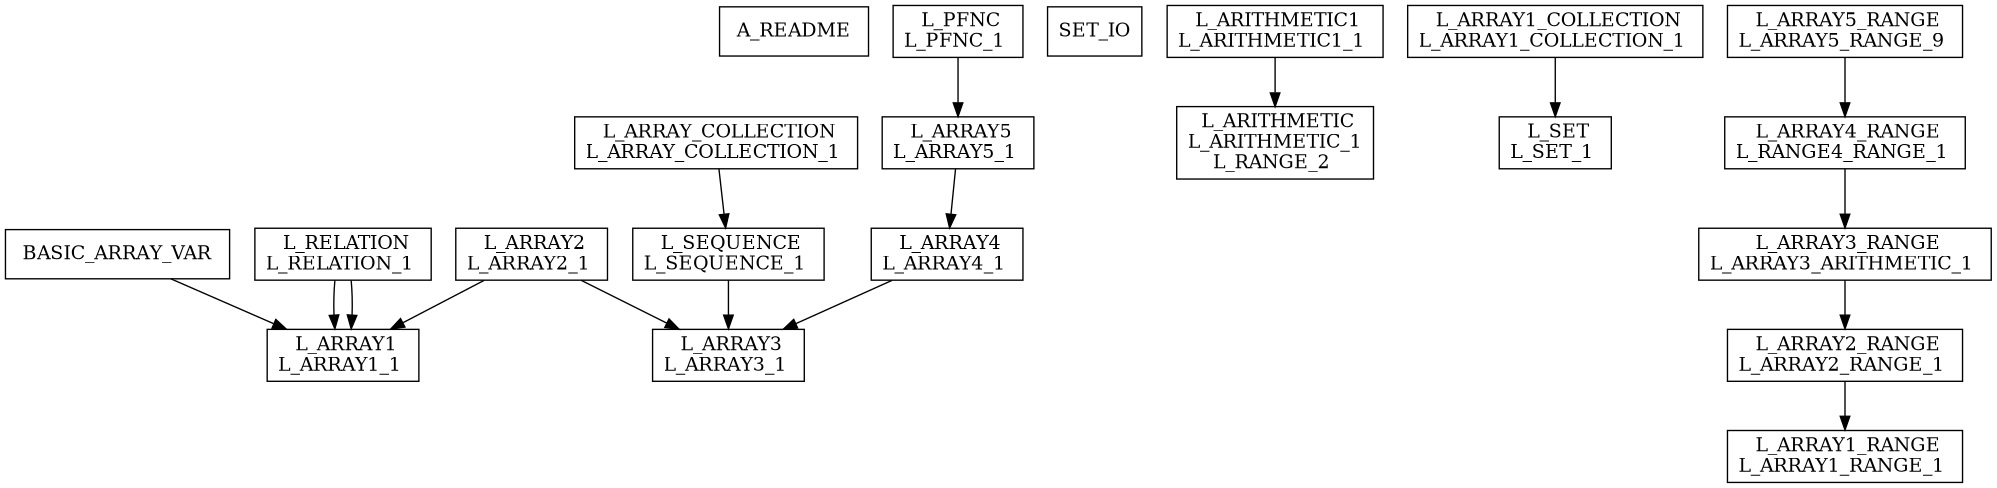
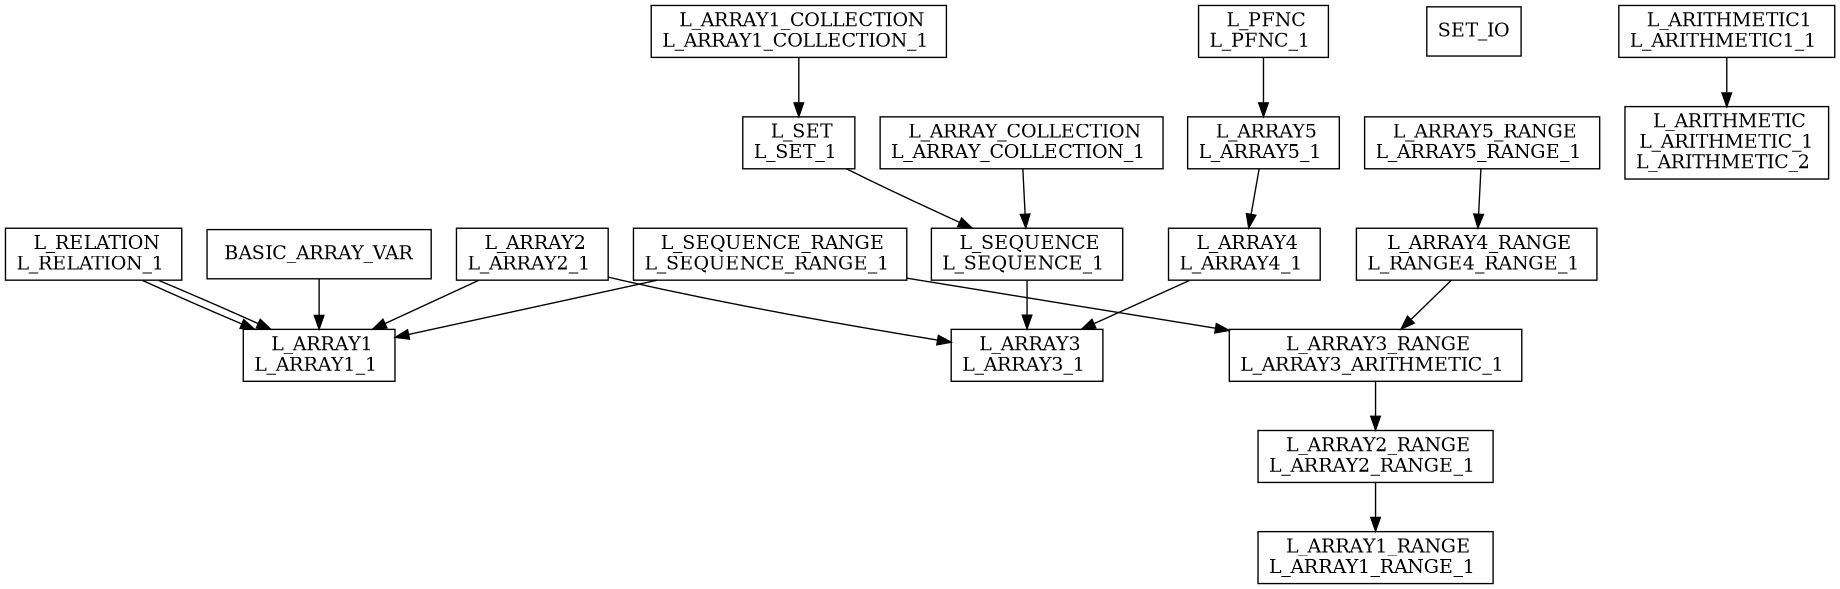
node "A_README": removed
node "L_ARRAY5_RANGE L_ARRAY5_RANGE_9": label "L_ARRAY5_RANGE L_ARRAY5_RANGE_9" -> "L_ARRAY5_RANGE L_ARRAY5_RANGE_1"
node "L_ARITHMETIC L_ARITHMETIC_1 L_RANGE_2": label "L_ARITHMETIC L_ARITHMETIC_1 L_RANGE_2" -> "L_ARITHMETIC L_ARITHMETIC_1 L_ARITHMETIC_2"
edge "L_SET L_SET_1" -> "L_SEQUENCE L_SEQUENCE_1": added
node "L_SEQUENCE_RANGE L_SEQUENCE_RANGE_1": added
